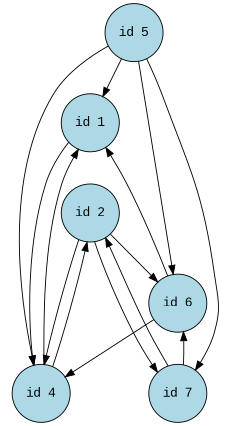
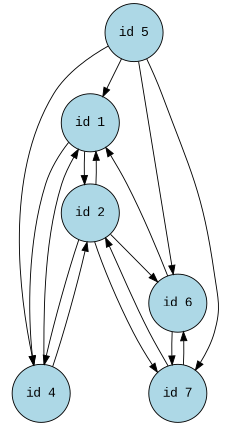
edge "id 1" -> "id 2": added
edge "id 2" -> "id 1": added
edge "id 6" -> "id 4": now "id 6" -> "id 7"
